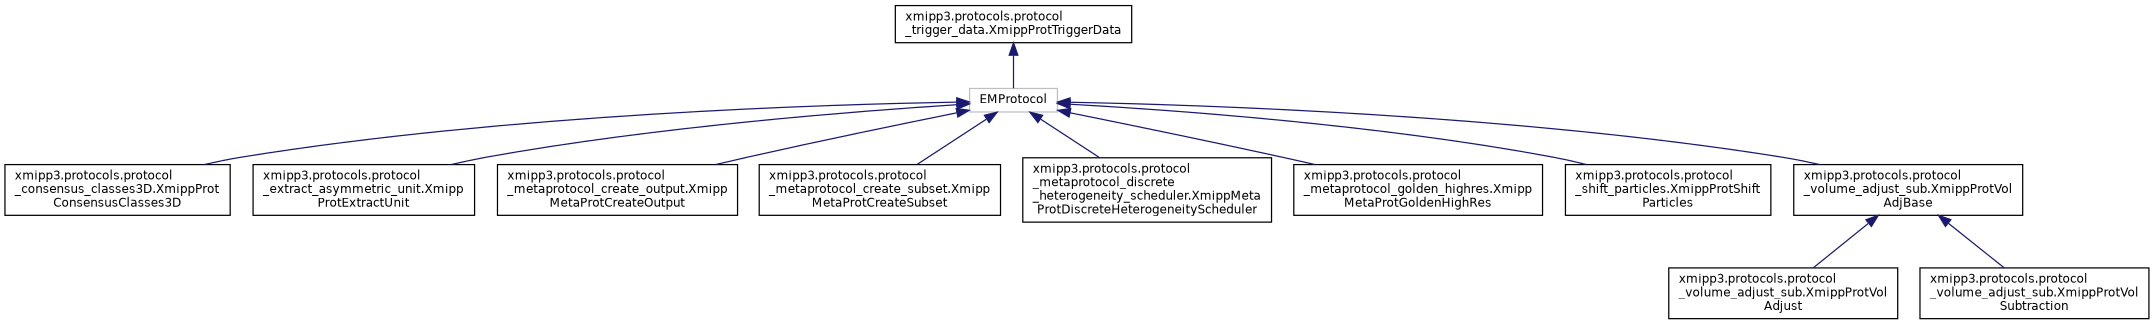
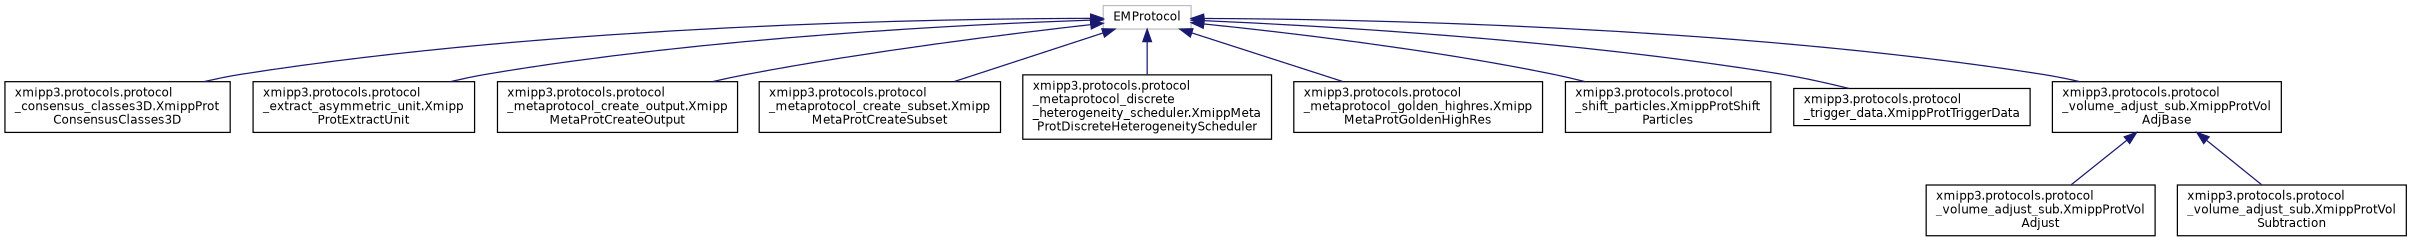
edge "EMProtocol" -> "xmipp3.protocols.protocol _trigger_data.XmippProtTriggerData": reversed
